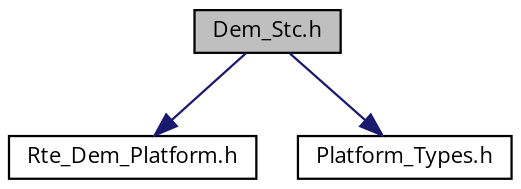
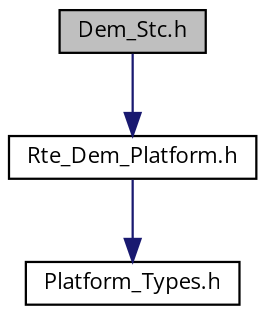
edge "Dem_Stc.h" -> "Platform_Types.h": now "Rte_Dem_Platform.h" -> "Platform_Types.h"
